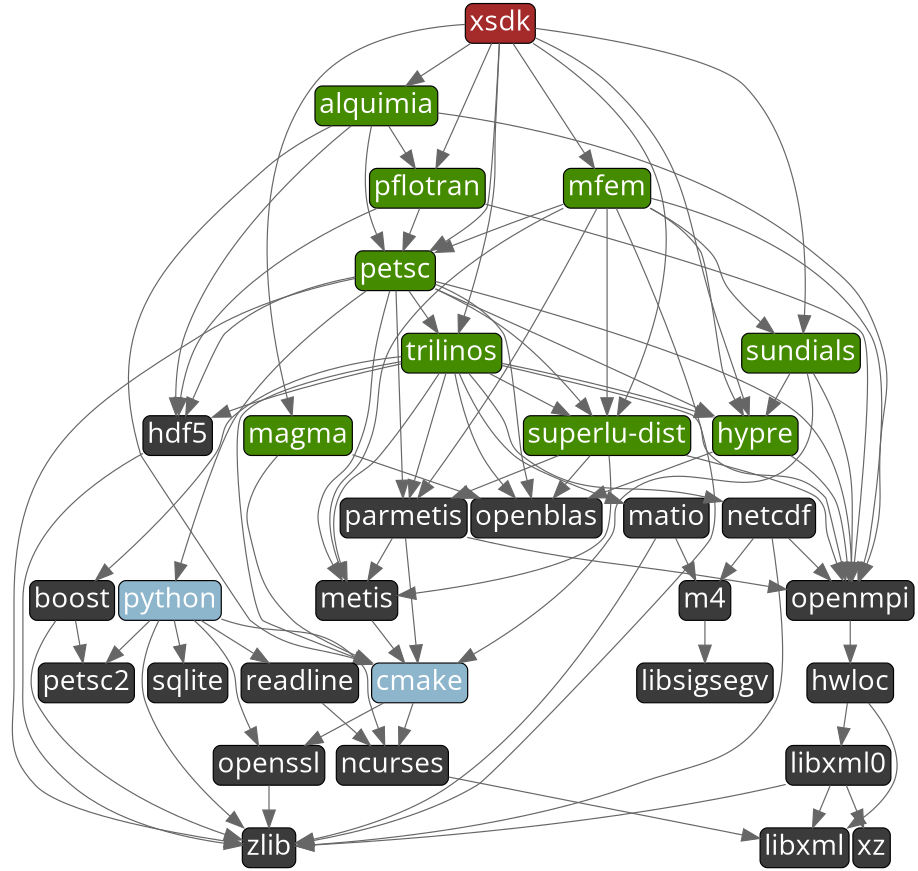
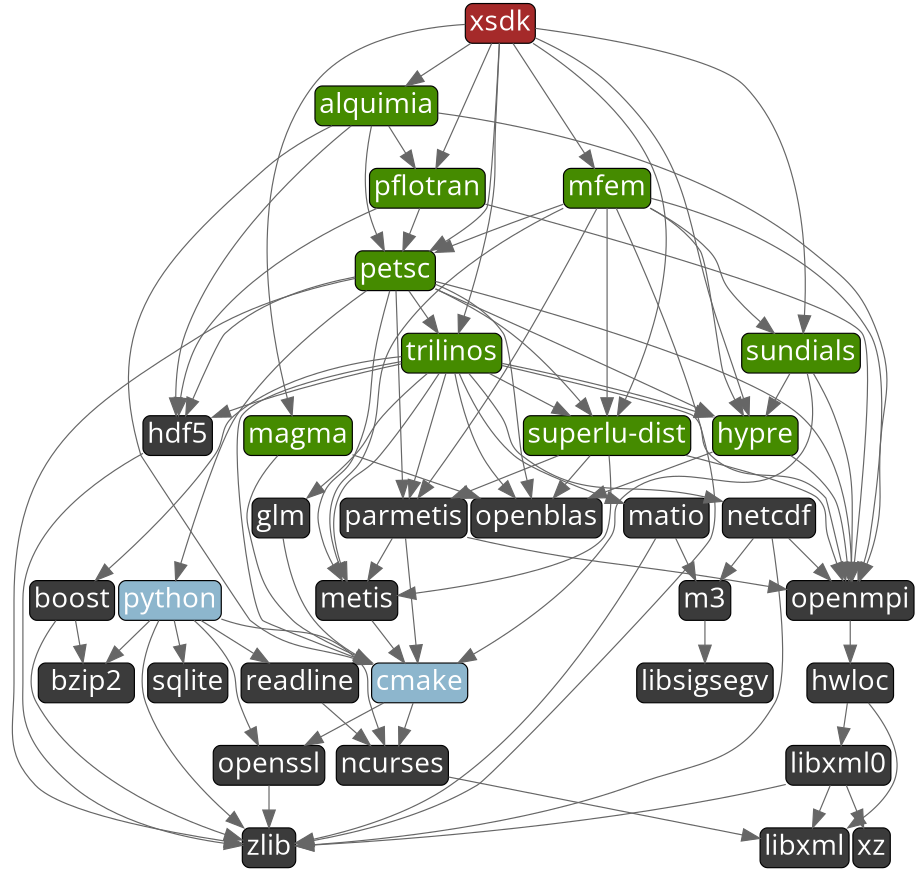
node "glm": added
node "m4": label "m4" -> "m3"
node "petsc2": label "petsc2" -> "bzip2"
